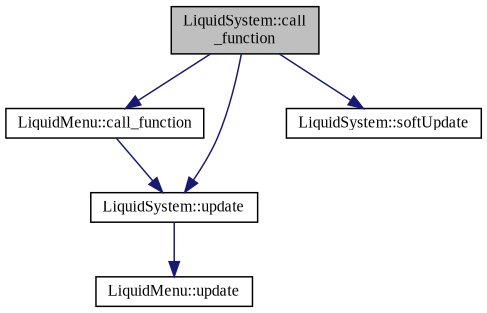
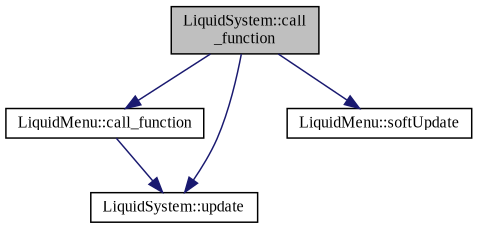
node "LiquidSystem::softUpdate": label "LiquidSystem::softUpdate" -> "LiquidMenu::softUpdate"
node "LiquidMenu::update": removed
